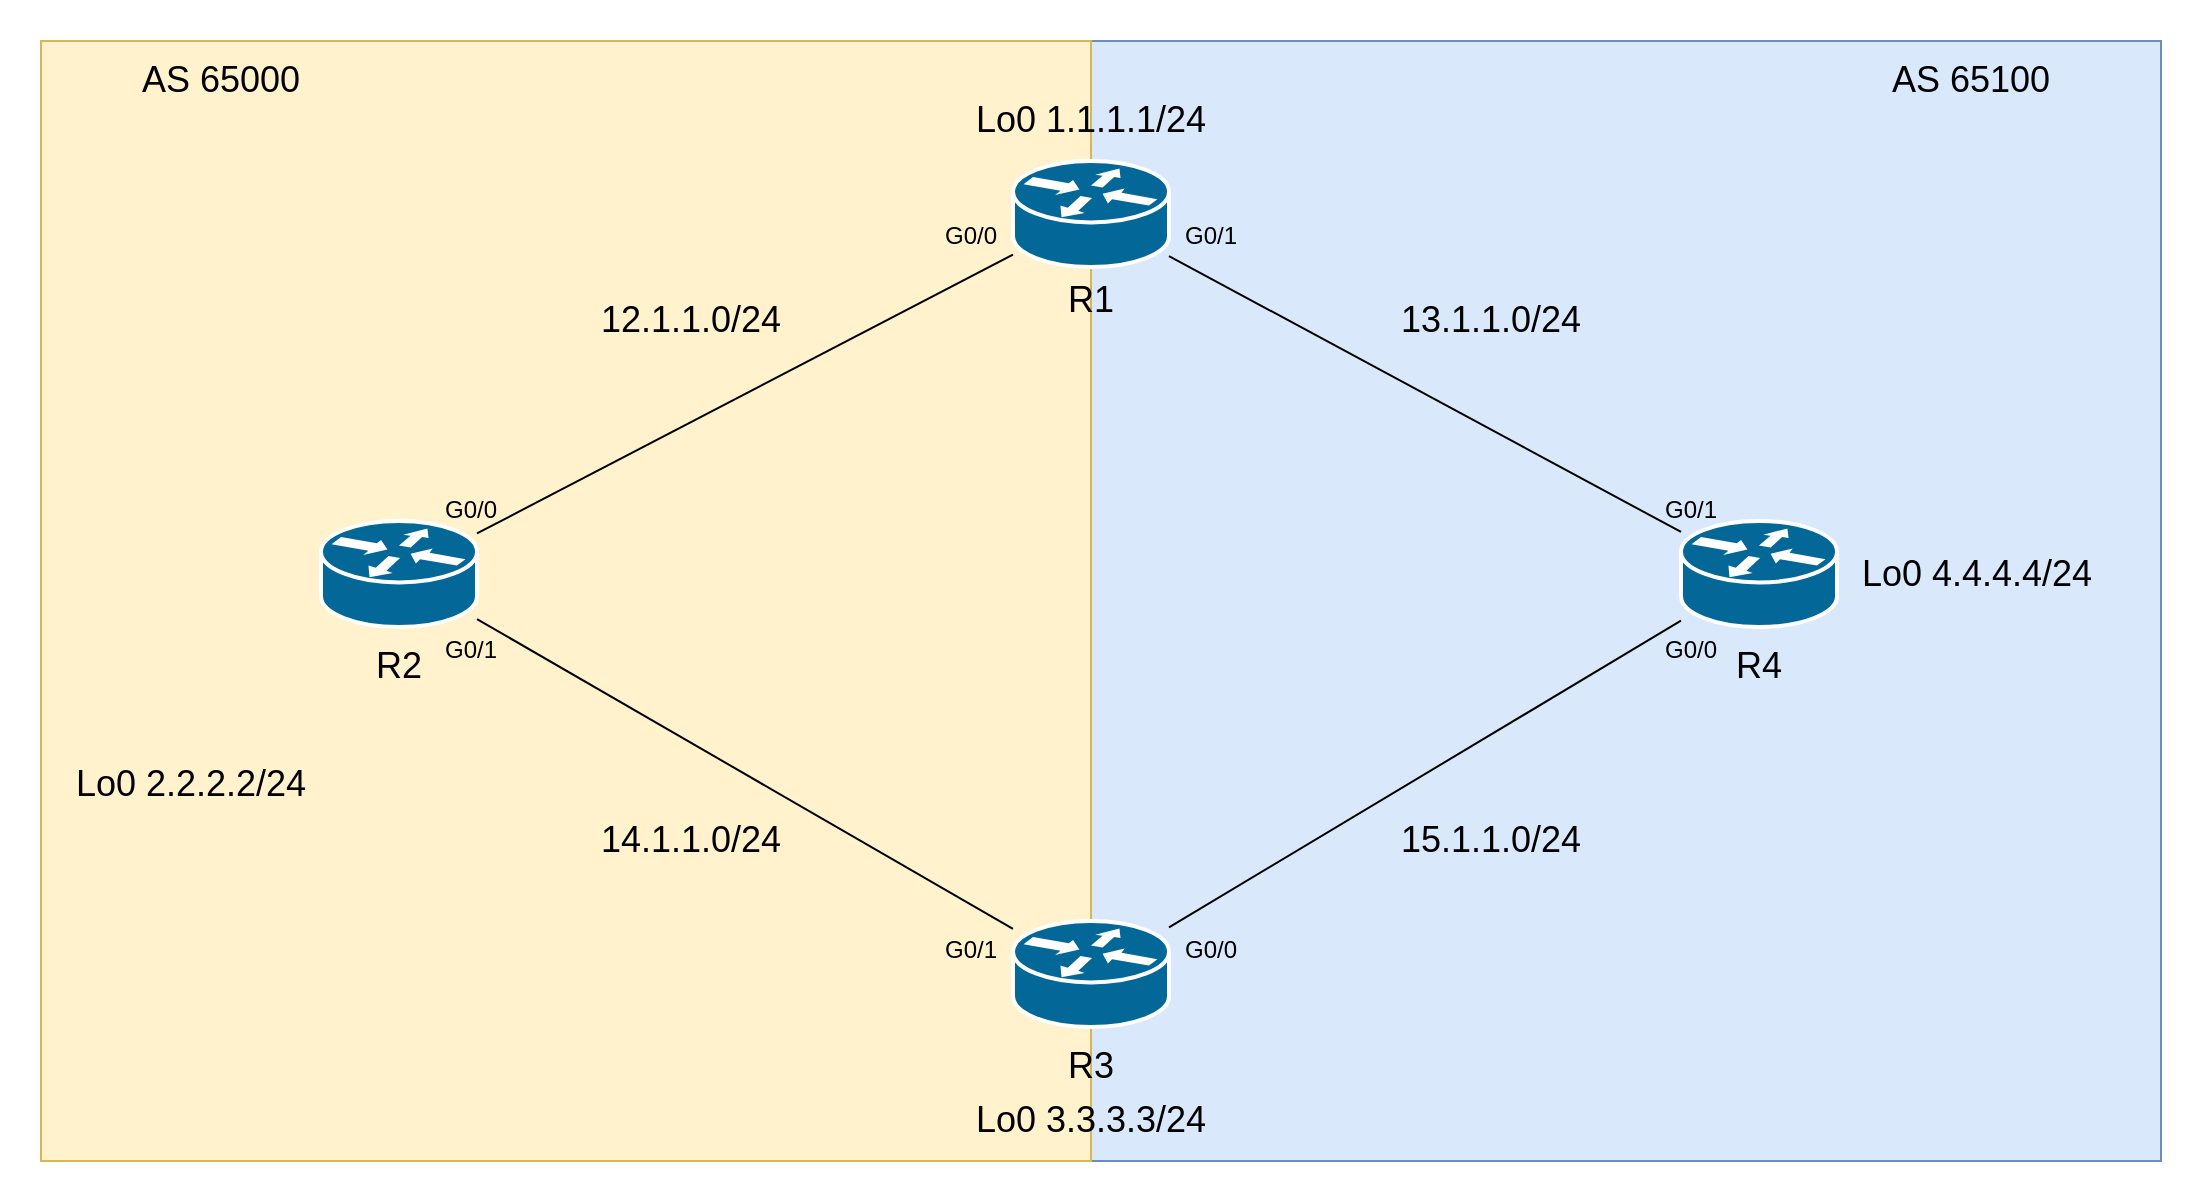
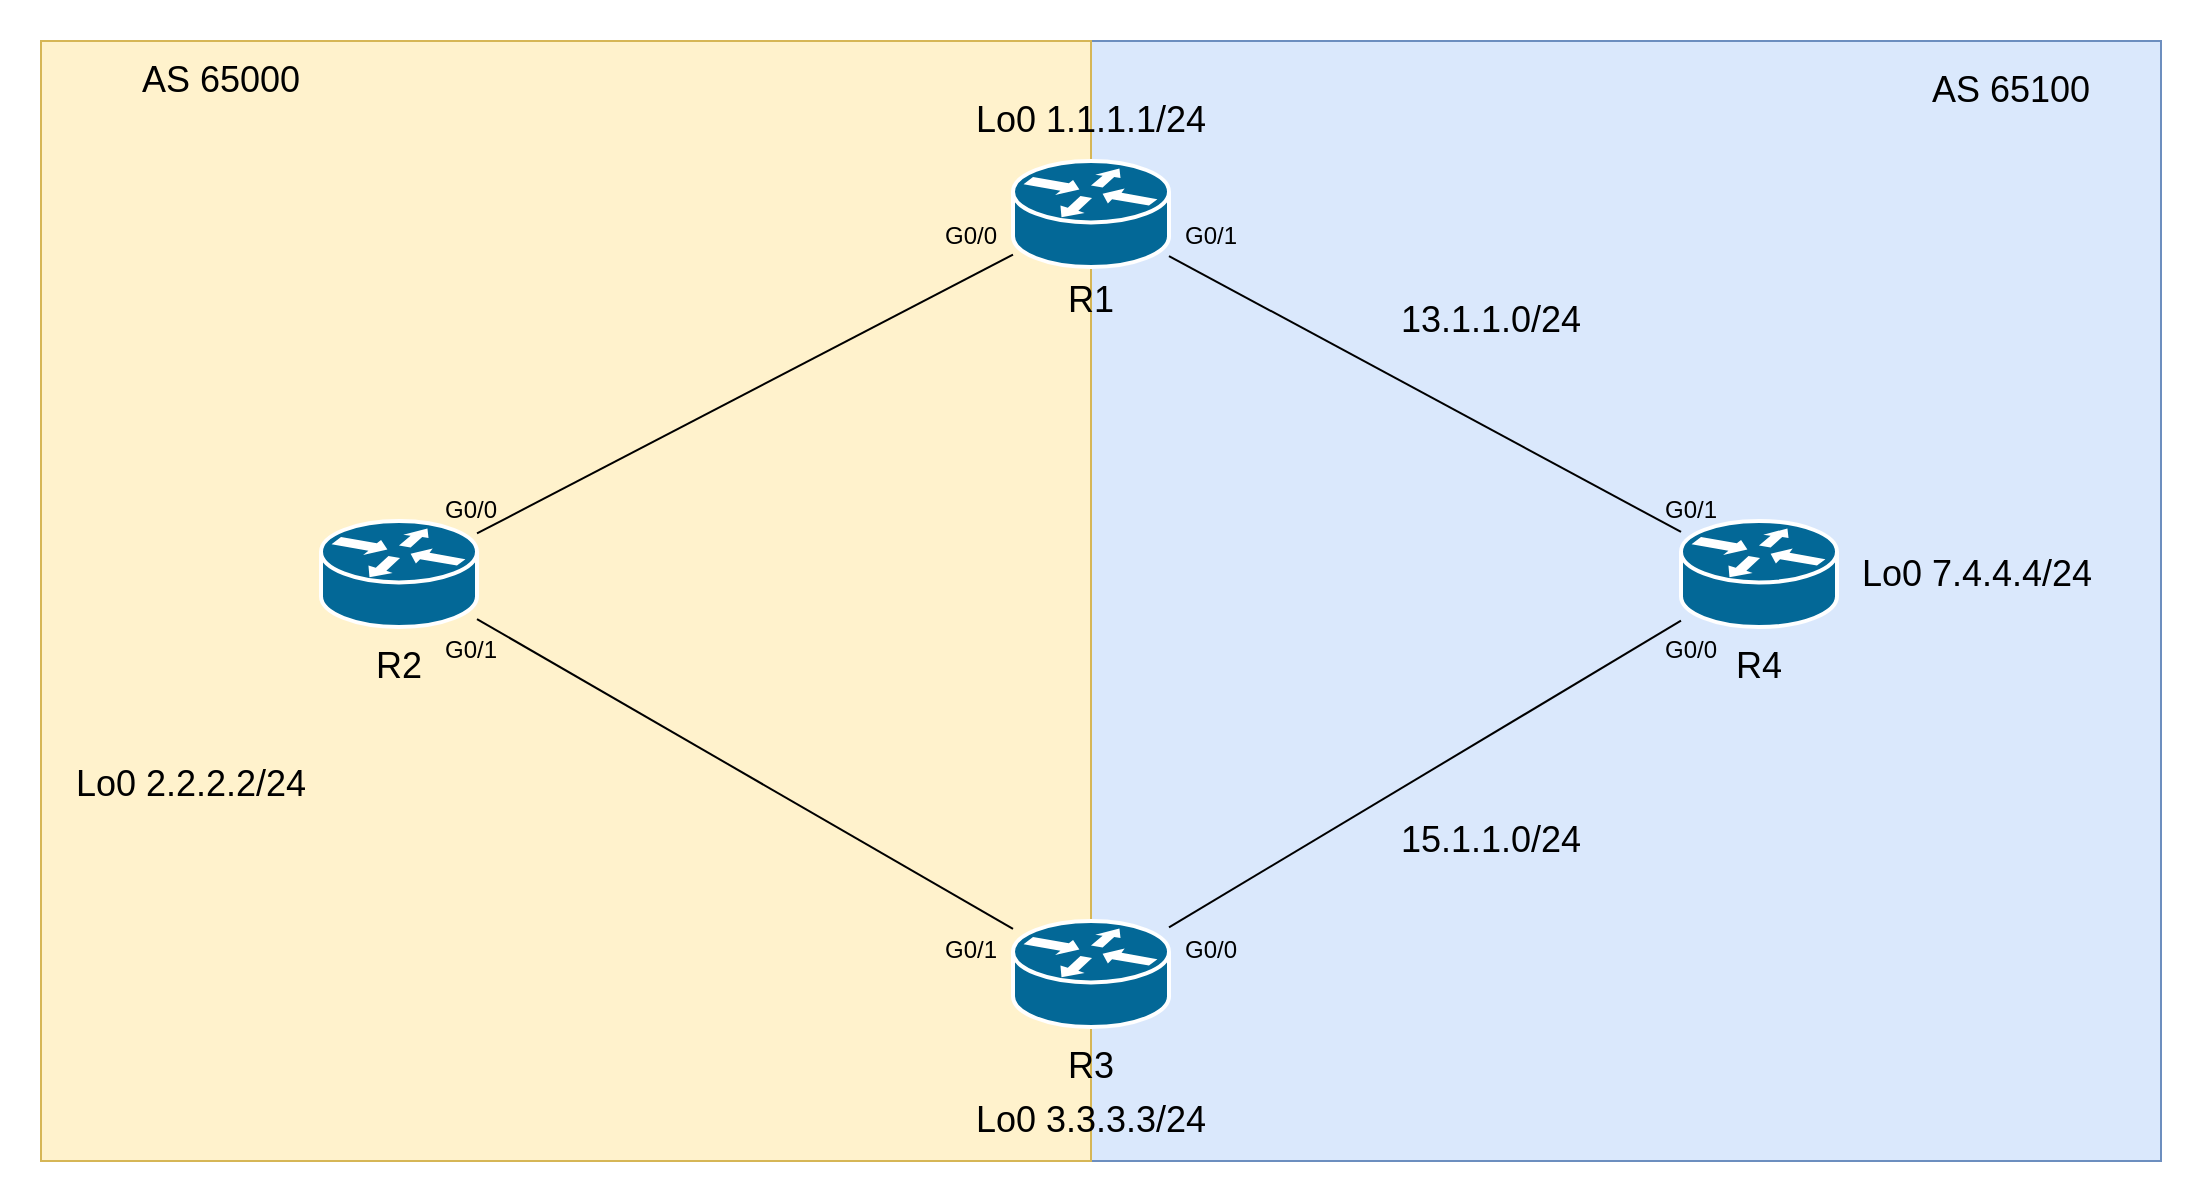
node "AS 65100": moved (1971, 81) -> (2011, 91)
node "12.1.1.0/24": removed
node "Lo0 4.4.4.4/24": label "Lo0 4.4.4.4/24" -> "Lo0 7.4.4.4/24"
node "14.1.1.0/24": removed
